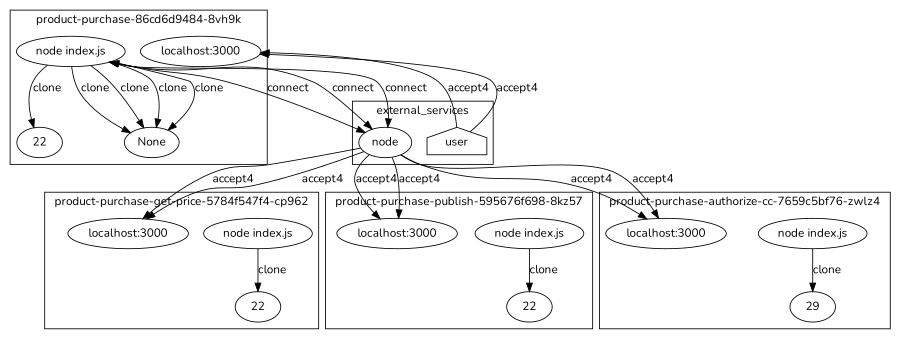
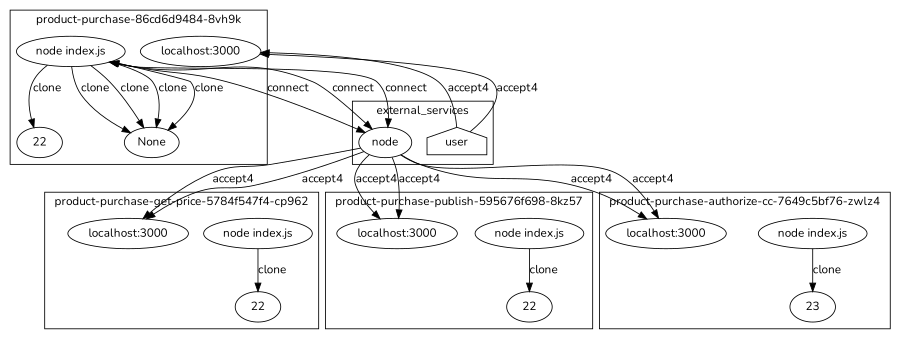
cluster " product-purchase-authorize-cc-7659c5bf76-zwlz4 ": label " product-purchase-authorize-cc-7659c5bf76-zwlz4 " -> " product-purchase-authorize-cc-7649c5bf76-zwlz4 "
node "29": label "29" -> "23"
